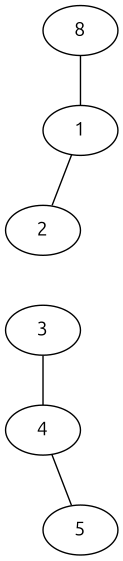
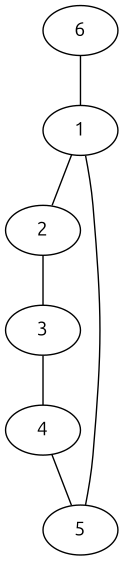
node "8": label "8" -> "6"
edge "2" -- "3": added
edge "1" -- "5": added
